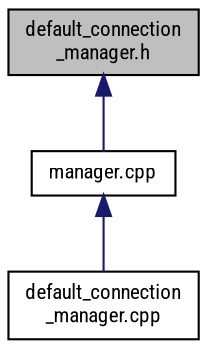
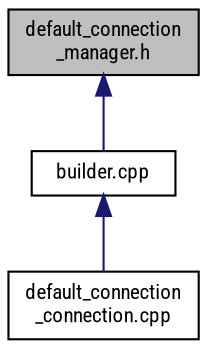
node "manager.cpp": label "manager.cpp" -> "builder.cpp"
node "default_connection _manager.cpp": label "default_connection _manager.cpp" -> "default_connection _connection.cpp"
